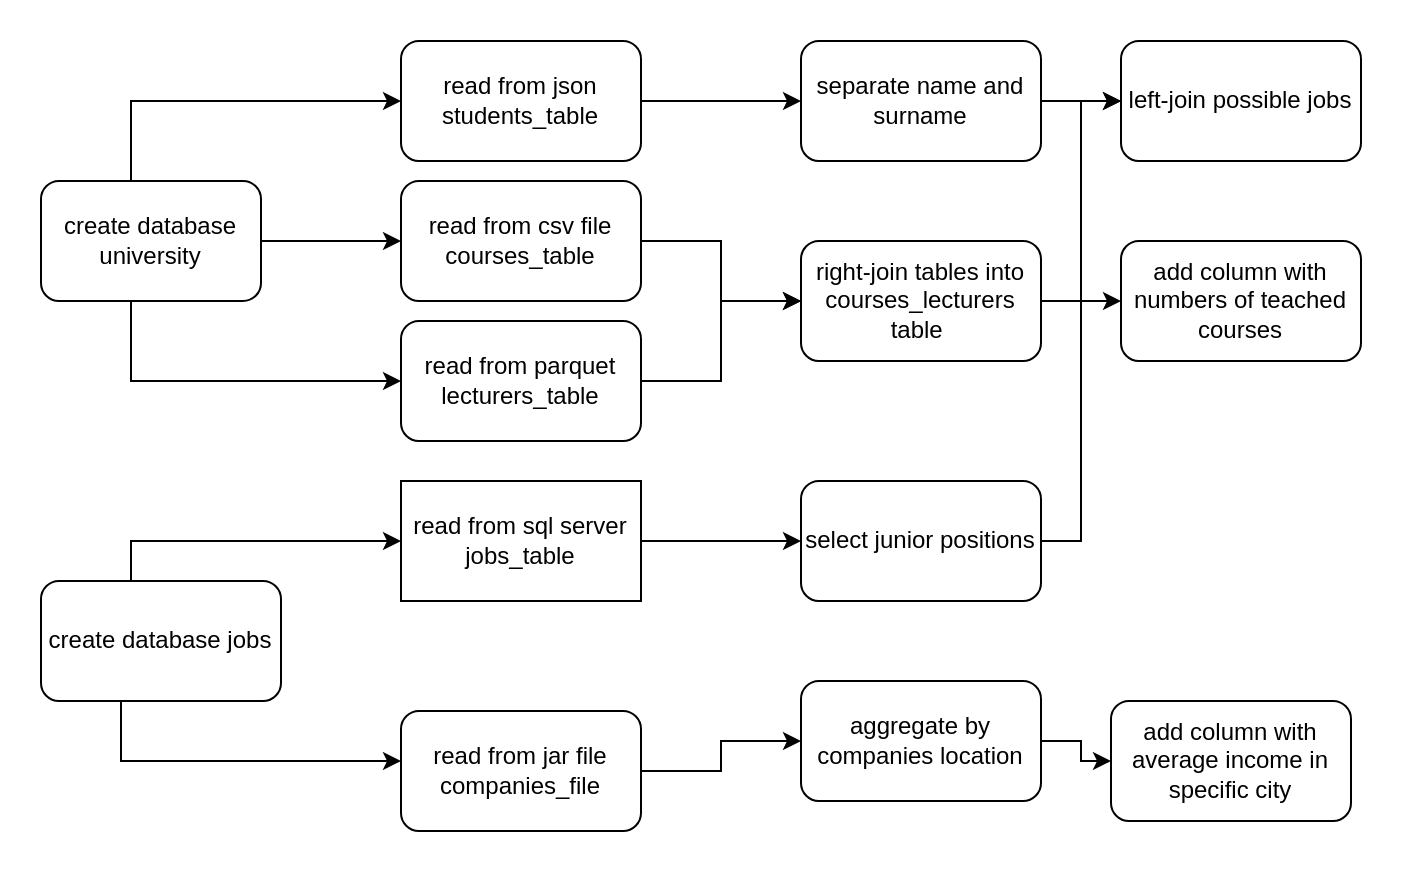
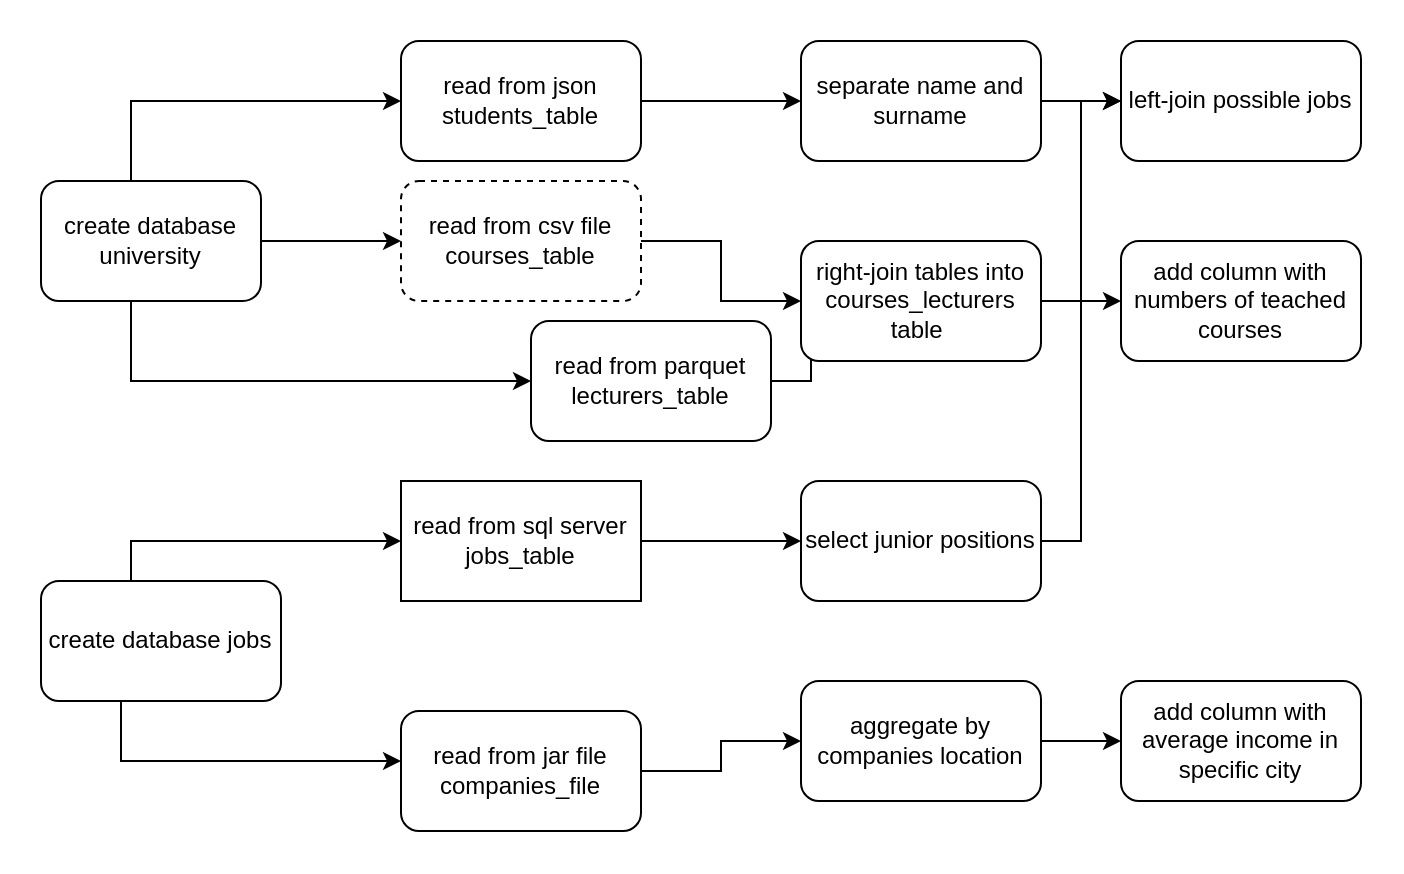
node "read from csv file courses_table": style solid -> dashed
node "read from parquet lecturers_table": moved (521, 381) -> (651, 381)
node "add column with average income in specific city": moved (1231, 761) -> (1241, 741)
